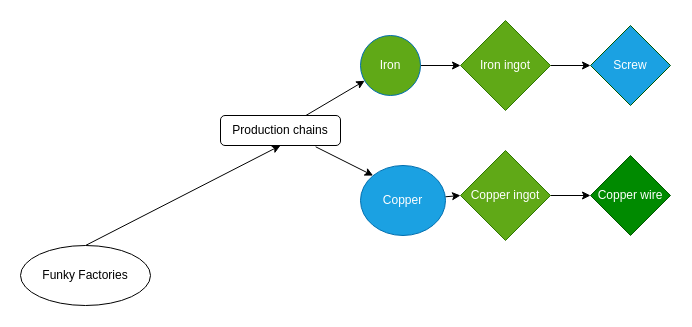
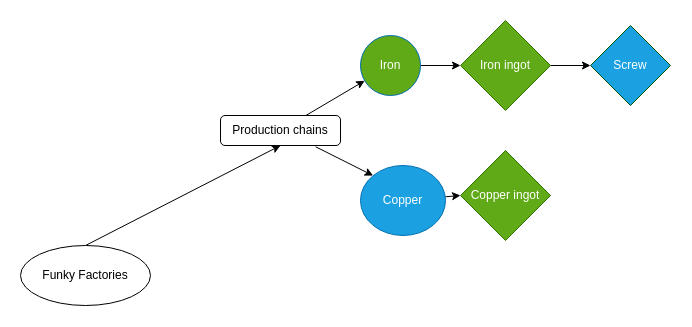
edge "Copper ingot" -> "Copper wire": removed
node "Copper wire": removed
